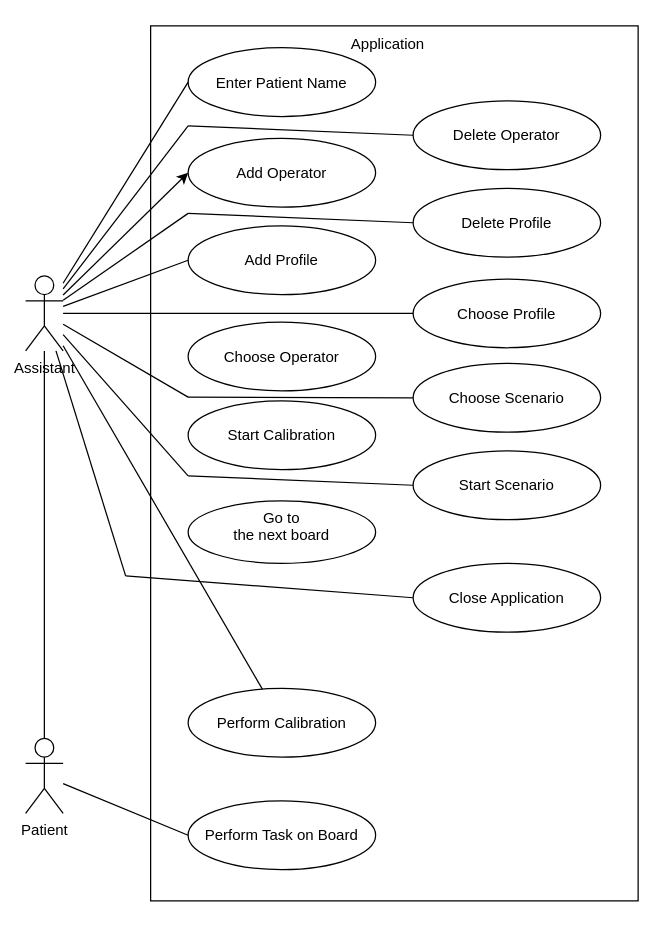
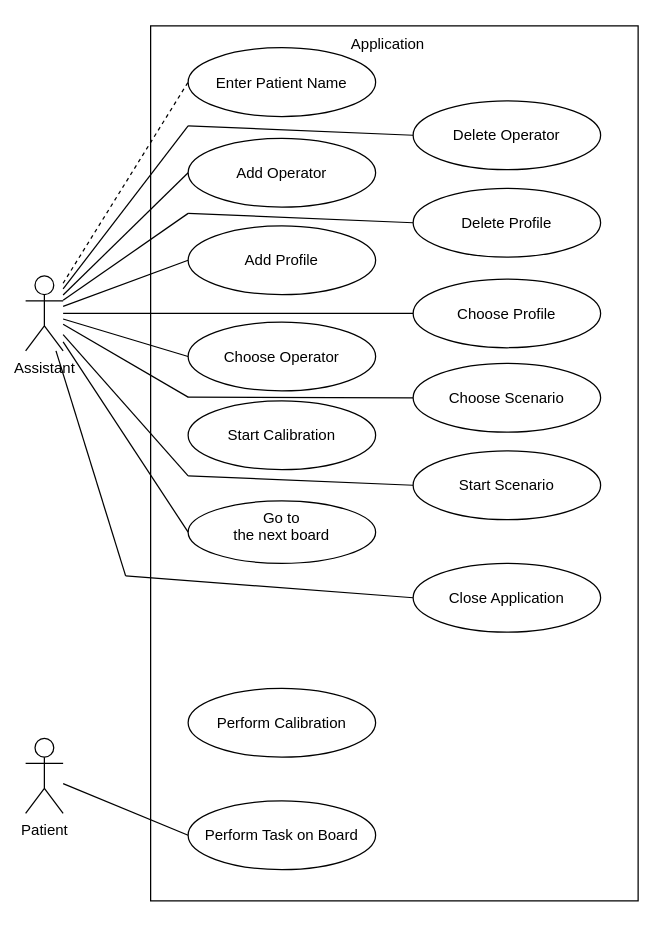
edge "Assistant" -> "Add Operator": arrowhead classic -> none
edge "Enter Patient Name" -- "Assistant": style solid -> dashed
edge "Assistant" -- "Perform Calibration": now "Assistant" -- "Choose Operator"
edge "Assistant" -- "Patient": now "Assistant" -- "Go to the next board"
